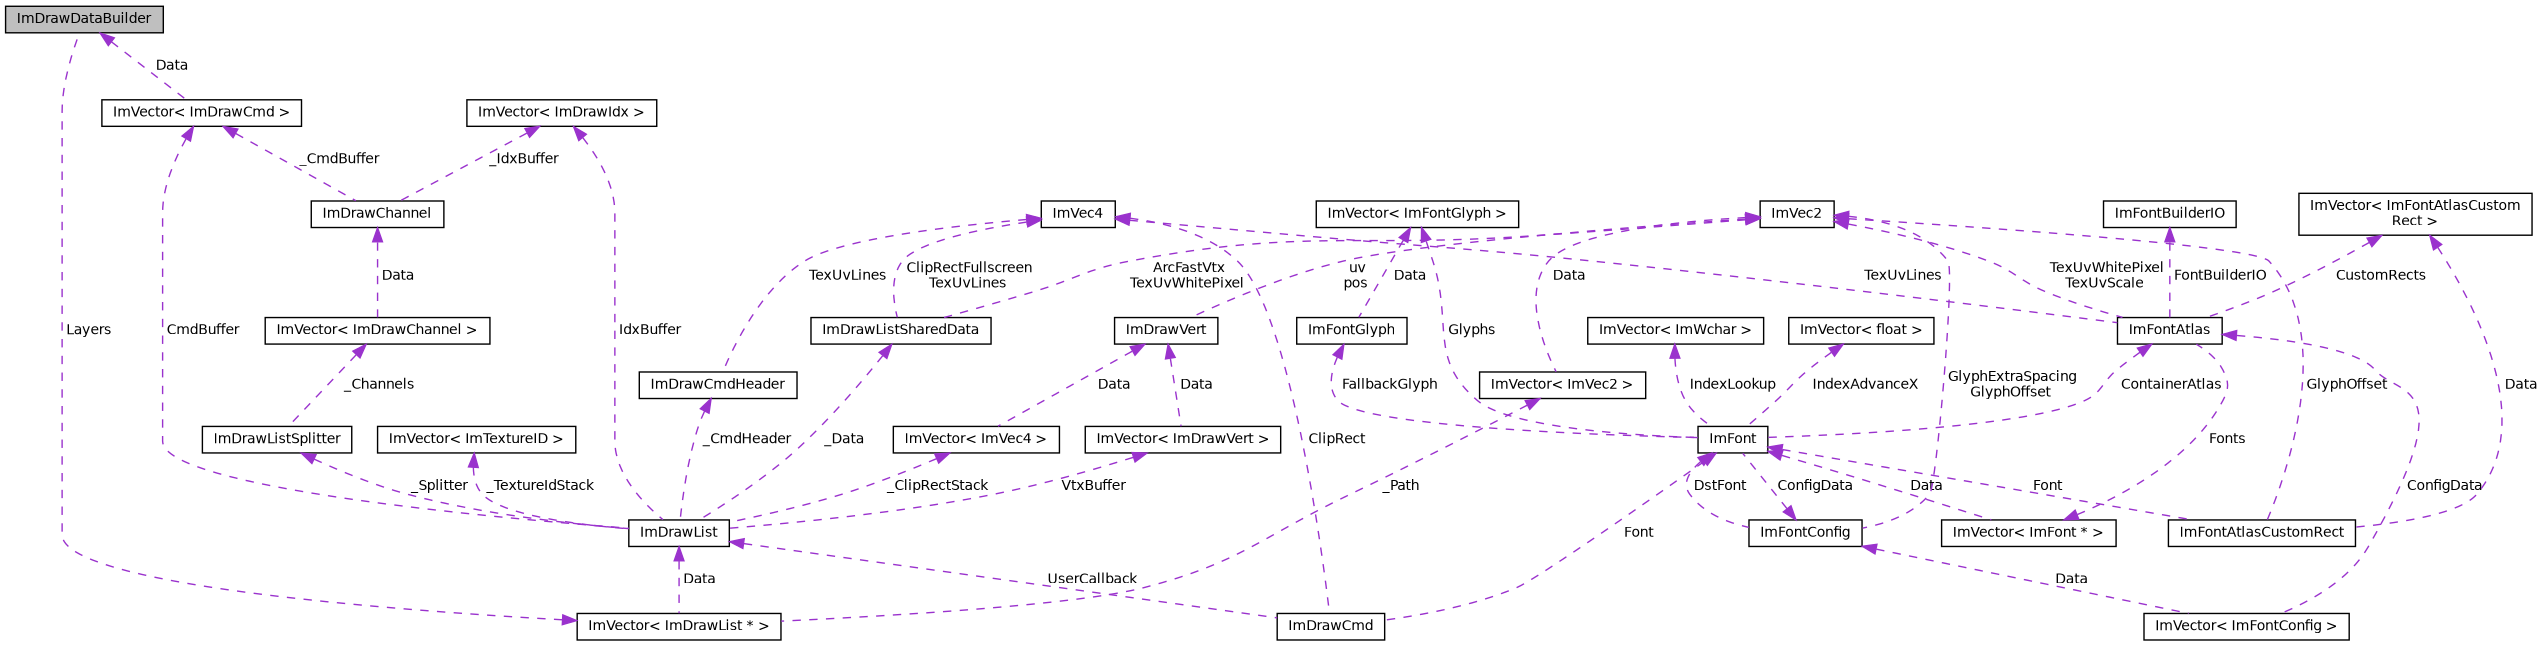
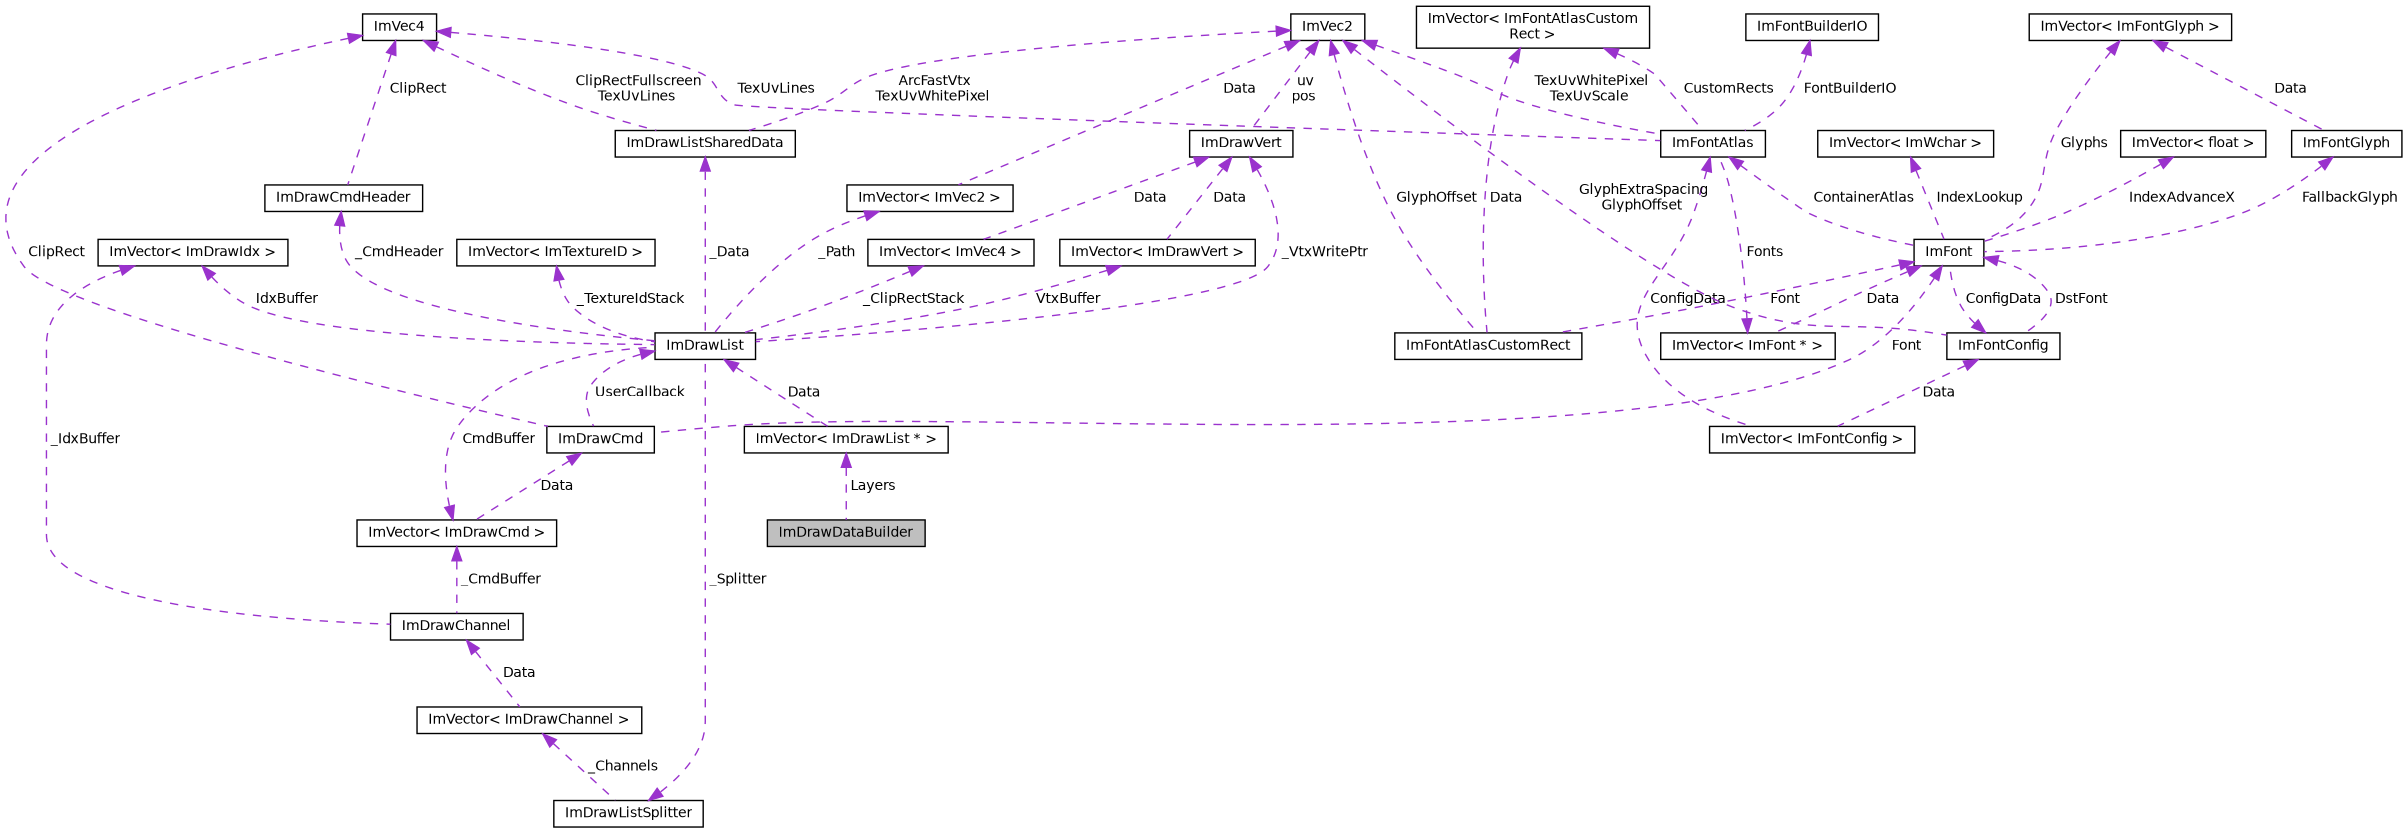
edge "ImVector< ImDrawCmd >" -> "ImDrawDataBuilder": now "ImVector< ImDrawCmd >" -> "ImDrawCmd"
edge "ImDrawCmdHeader" -> "ImVec4": label " TexUvLines" -> " ClipRect"
edge "ImDrawList" -> "ImDrawVert": added, label "_VtxWritePtr"
edge "ImVector< ImDrawList * >" -> "ImVector< ImVec2 >": now "ImDrawList" -> "ImVector< ImVec2 >"
